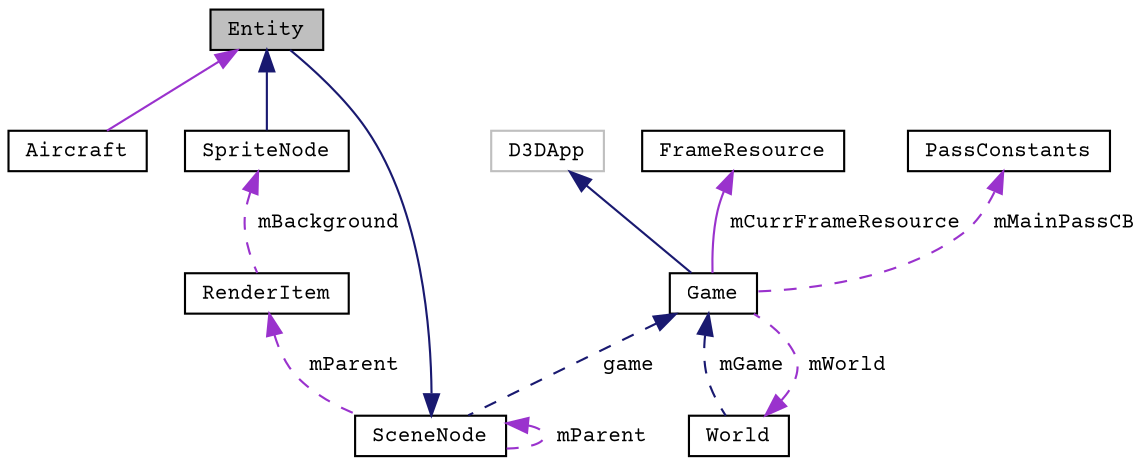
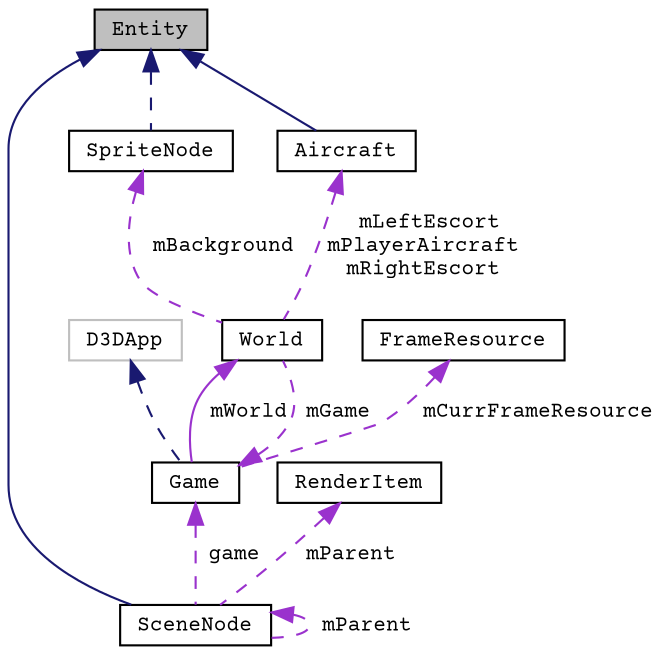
edge "Aircraft" -> "Entity": color darkorchid3 -> midnightblue
edge "SpriteNode" -> "Entity": style solid -> dashed
node "PassConstants": removed
edge "Entity" -> "SceneNode": reversed
edge "Game" -> "D3DApp": style solid -> dashed
edge "Game" -> "FrameResource": style solid -> dashed
edge "RenderItem" -> "SpriteNode": now "World" -> "SpriteNode"
edge "World" -> "Aircraft": added, label "mLeftEscort mPlayerAircraft mRightEscort"
edge "Game" -> "World": style dashed -> solid
edge "SceneNode" -> "Game": color midnightblue -> darkorchid3
edge "World" -> "Game": color midnightblue -> darkorchid3
